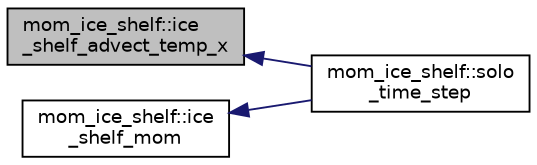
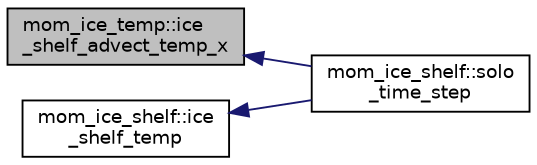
node "mom_ice_shelf::ice _shelf_advect_temp_x": label "mom_ice_shelf::ice _shelf_advect_temp_x" -> "mom_ice_temp::ice _shelf_advect_temp_x"
node "mom_ice_shelf::ice _shelf_mom": label "mom_ice_shelf::ice _shelf_mom" -> "mom_ice_shelf::ice _shelf_temp"
